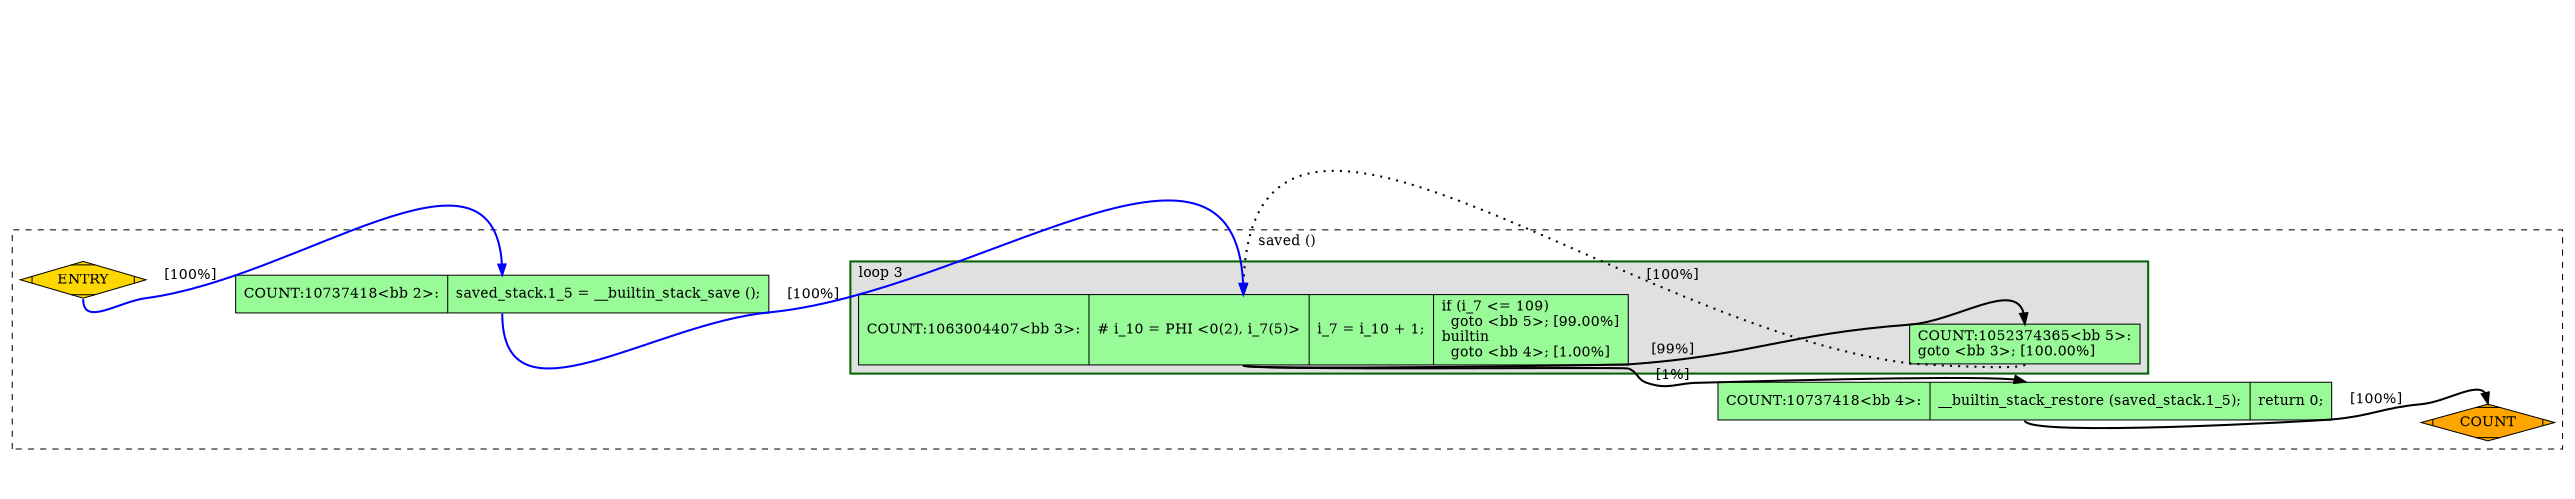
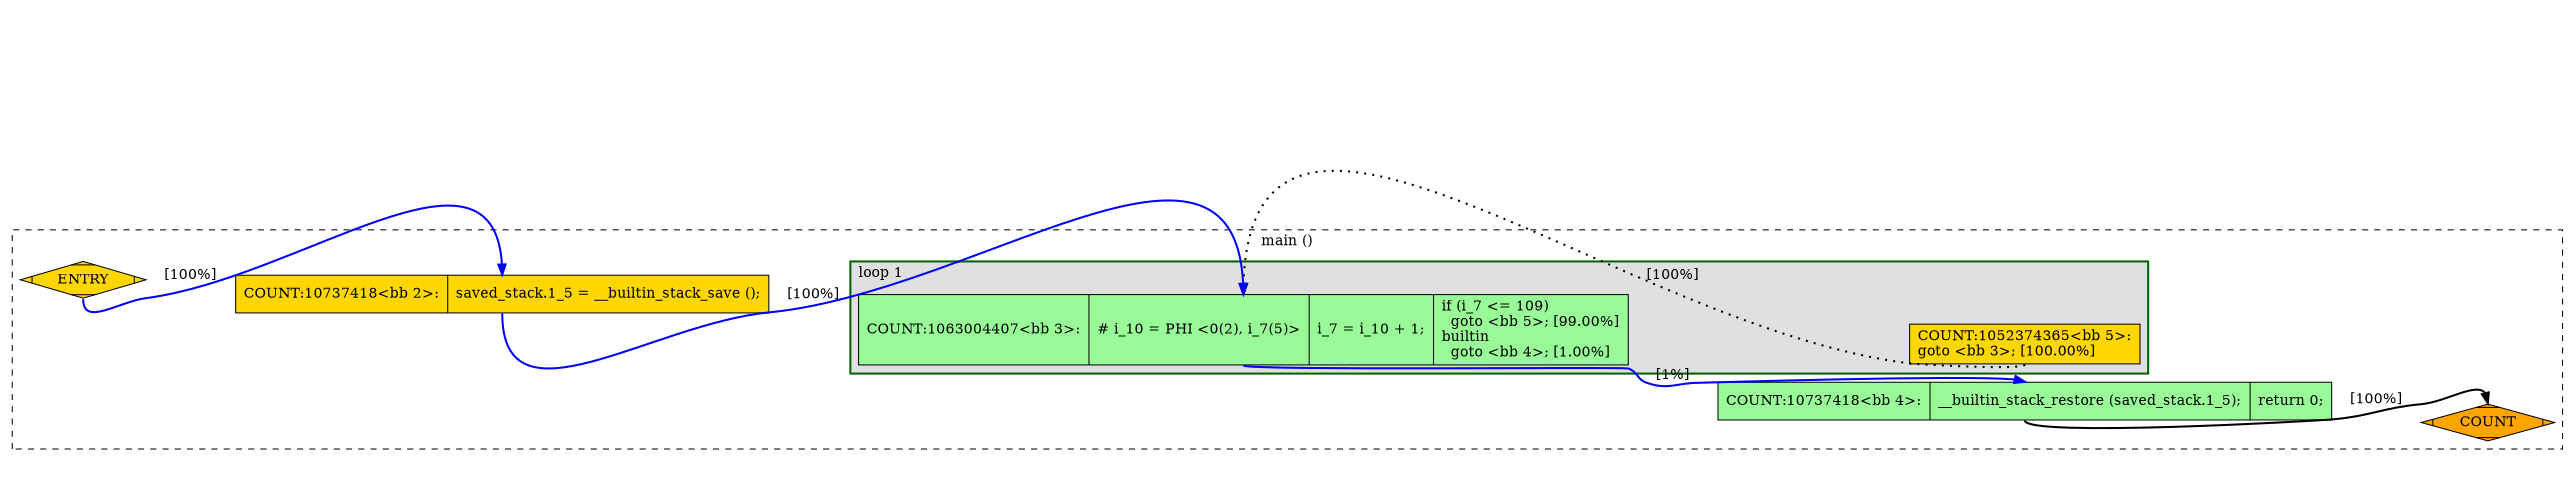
cluster "saved ()": label "saved ()" -> "main ()"
cluster "loop 3": label "loop 3" -> "loop 1"
node "COUNT:10737418<bb 2>:": fillcolor palegreen -> gold
node "COUNT:1052374365<bb 5>:": fillcolor palegreen -> gold
edge "COUNT:1063004407<bb 3>:" -> "COUNT:1052374365<bb 5>:": removed, label "[99%]"
edge "COUNT:1063004407<bb 3>:" -> "COUNT:10737418<bb 4>:": color black -> blue
